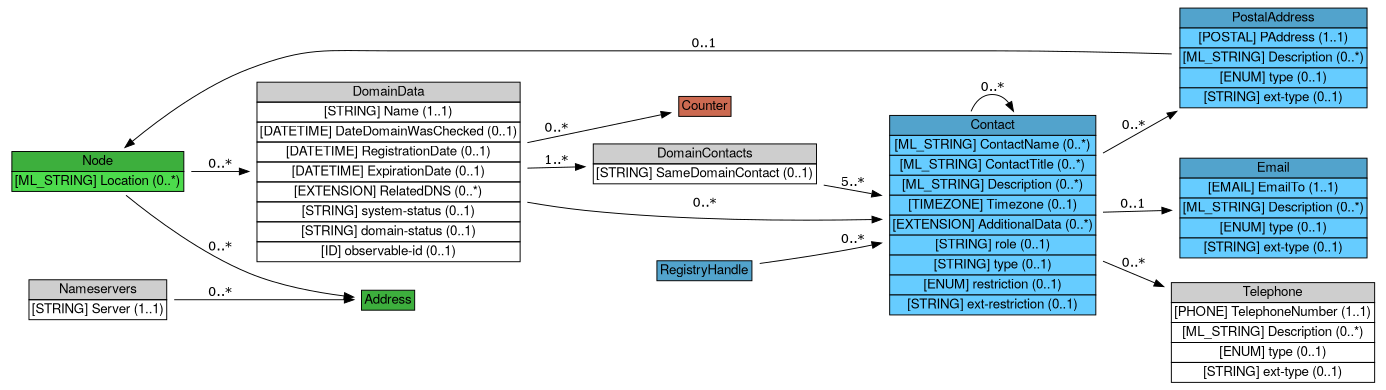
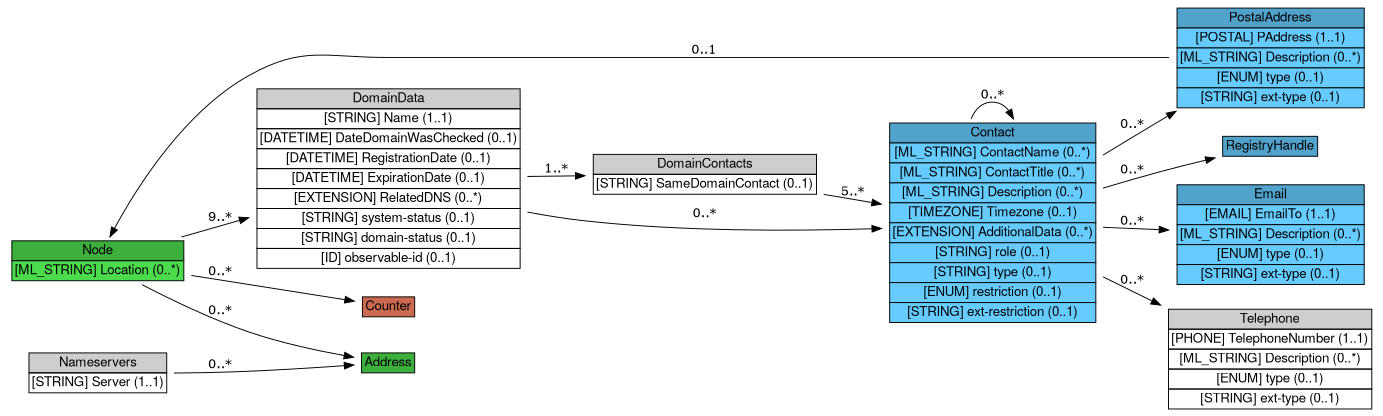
edge "DomainData" -> "Counter": now "Node" -> "Counter"
edge "Node" -> "DomainData": label "0..*" -> "9..*"
edge "Contact" -> "Email": label "0..1" -> "0..*"
edge "RegistryHandle" -> "Contact": reversed
